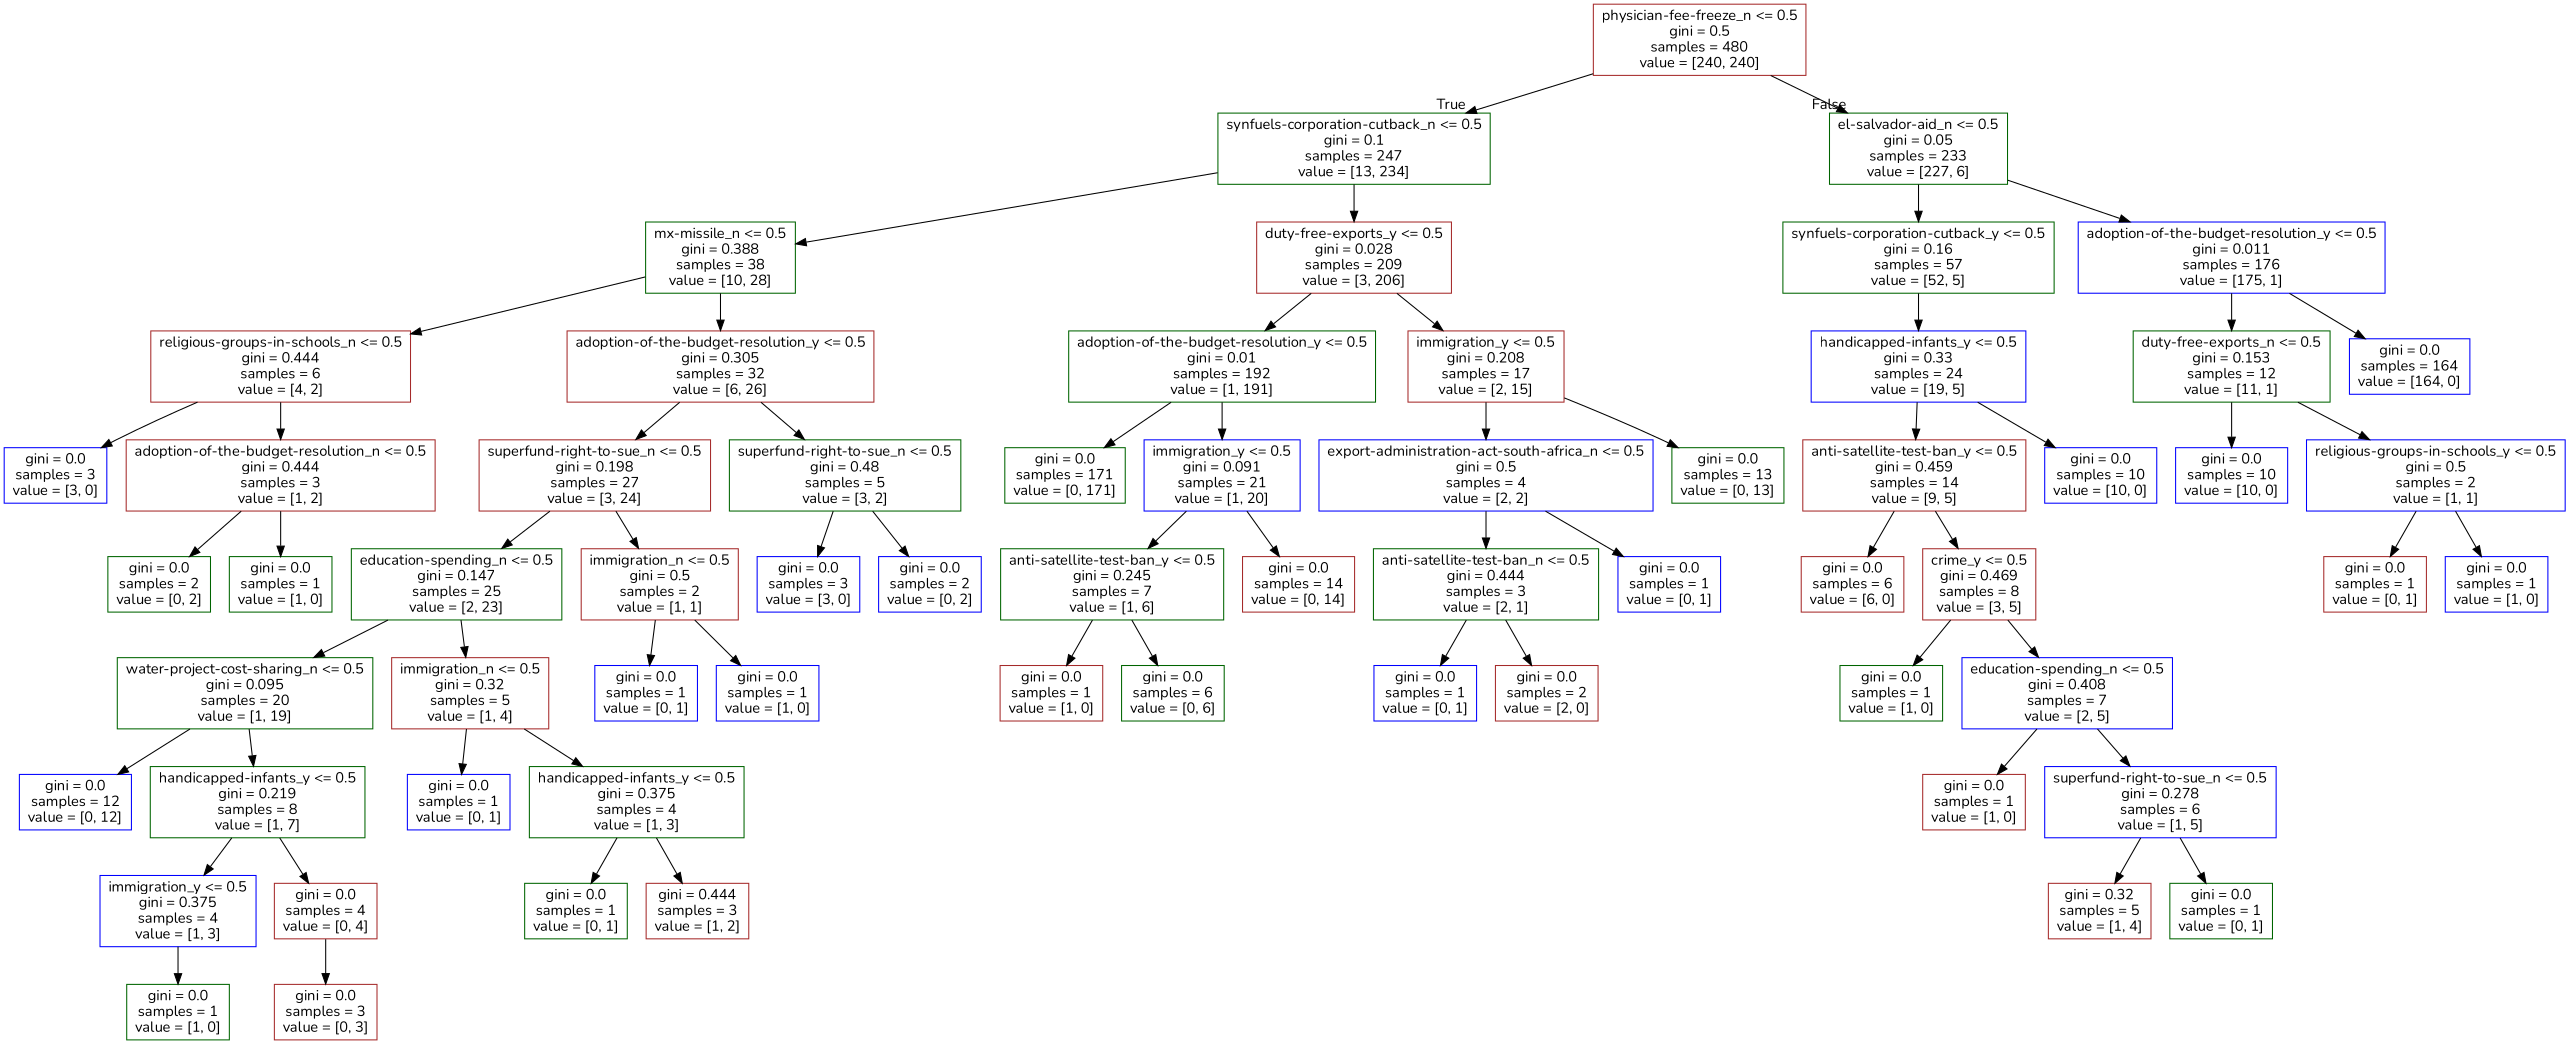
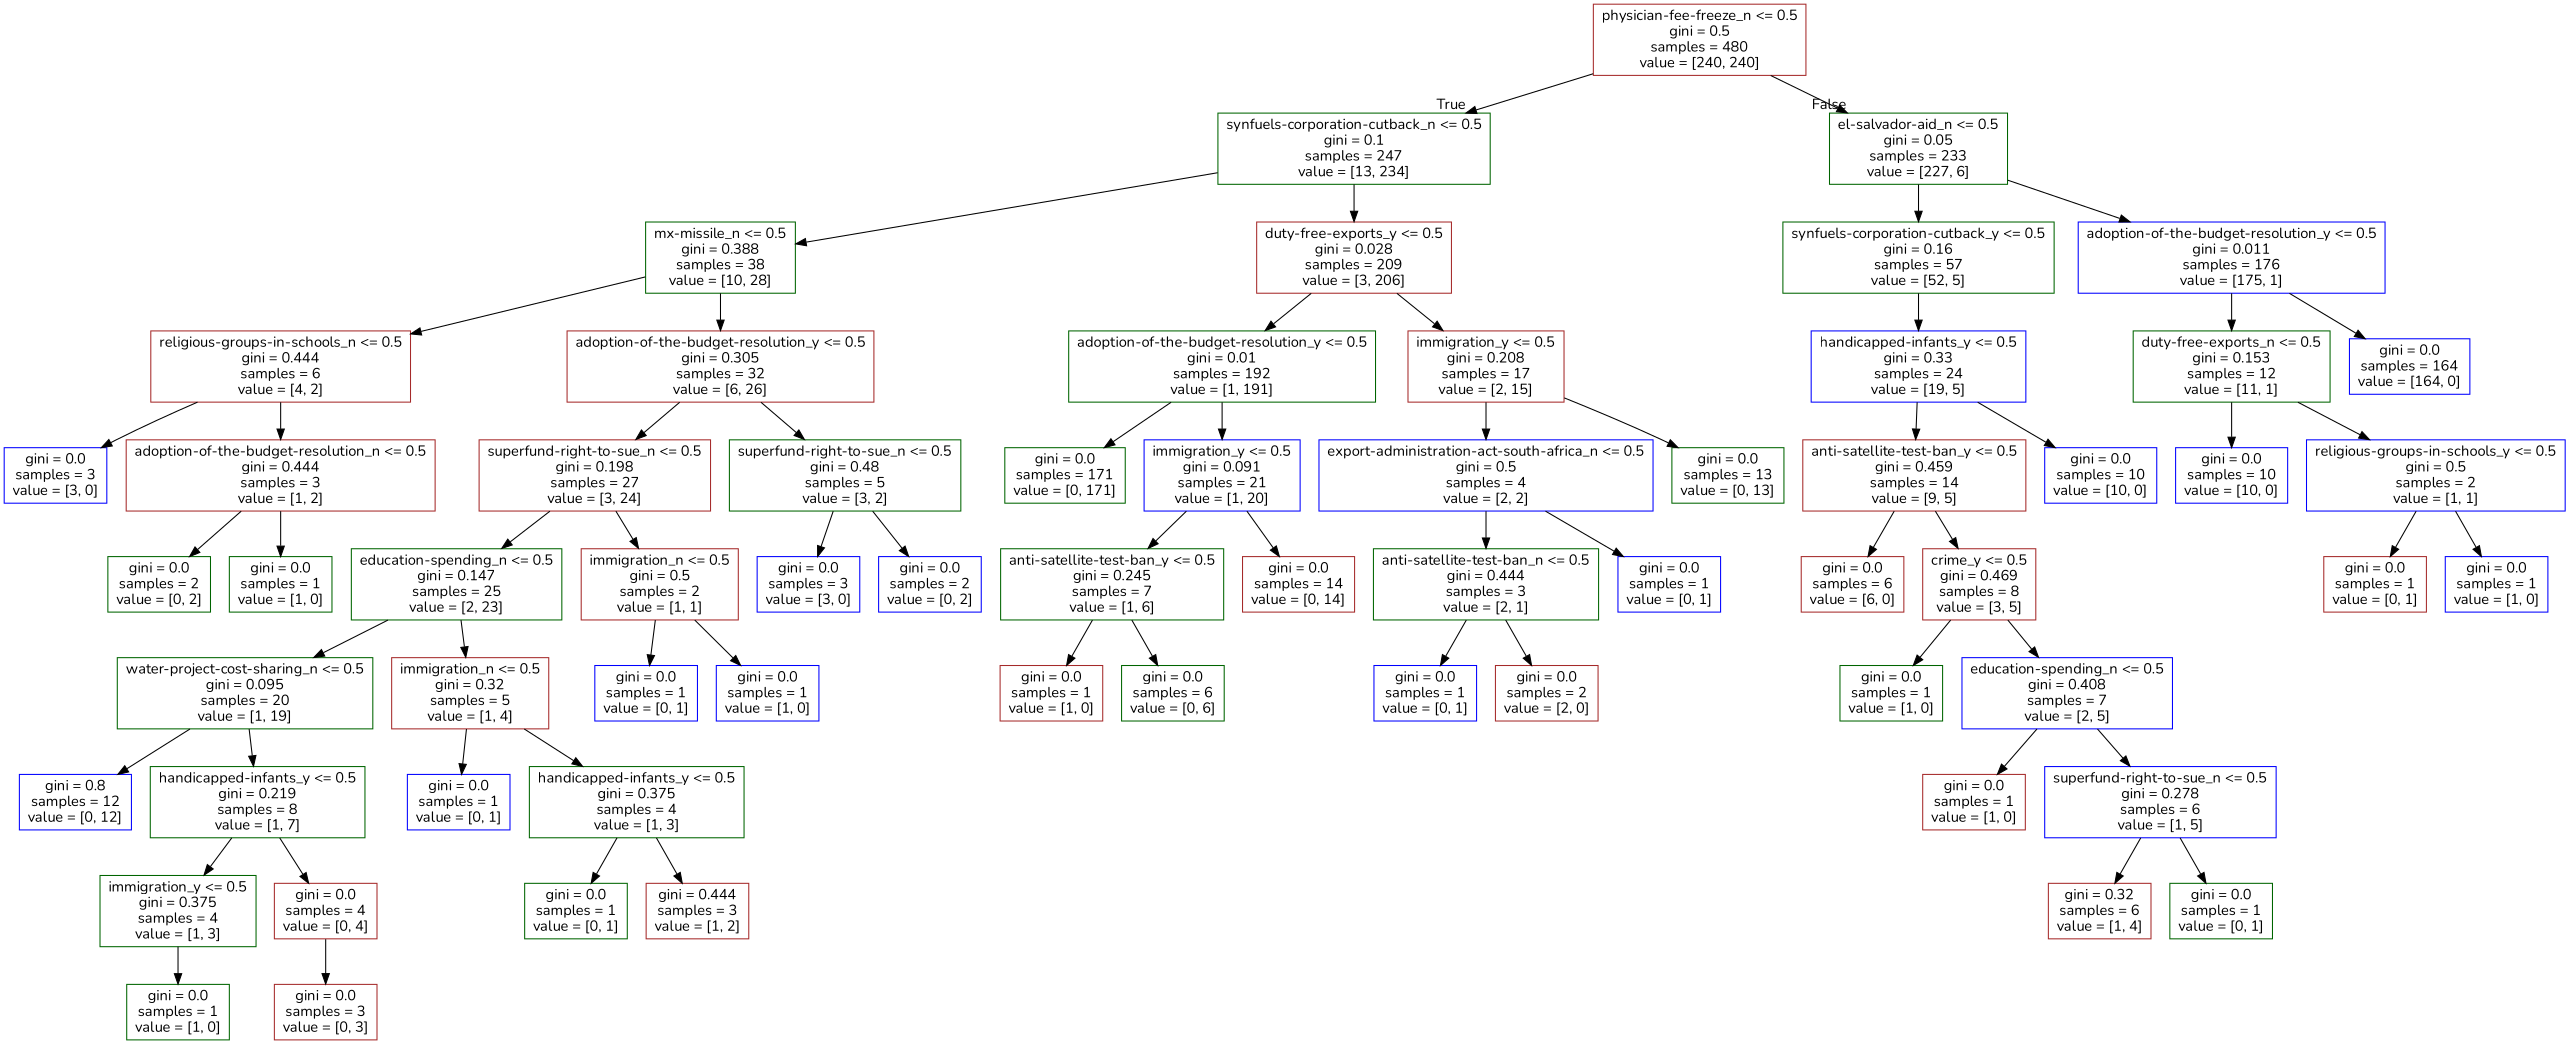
node "gini = 0.0 samples = 12 value = [0, 12]": label "gini = 0.0 samples = 12 value = [0, 12]" -> "gini = 0.8 samples = 12 value = [0, 12]"
node "immigration_y <= 0.5 gini = 0.375 samples = 4 value = [1, 3]": color blue -> darkgreen
node "gini = 0.32 samples = 5 value = [1, 4]": label "gini = 0.32 samples = 5 value = [1, 4]" -> "gini = 0.32 samples = 6 value = [1, 4]"
